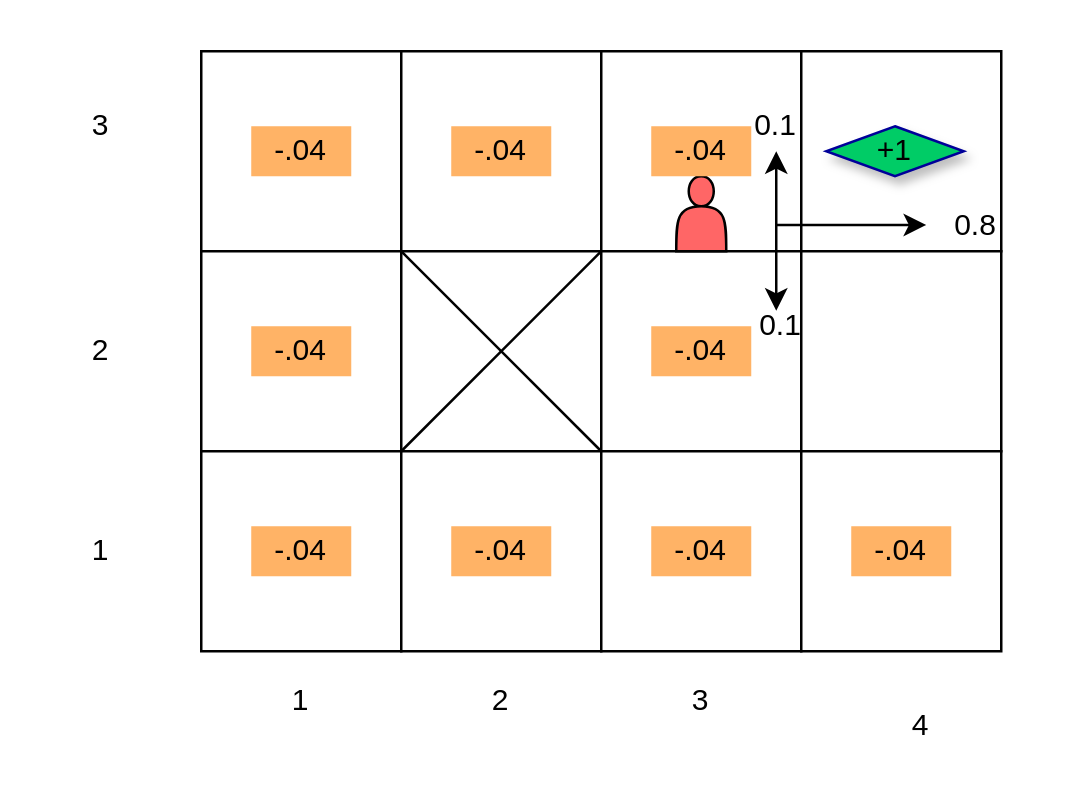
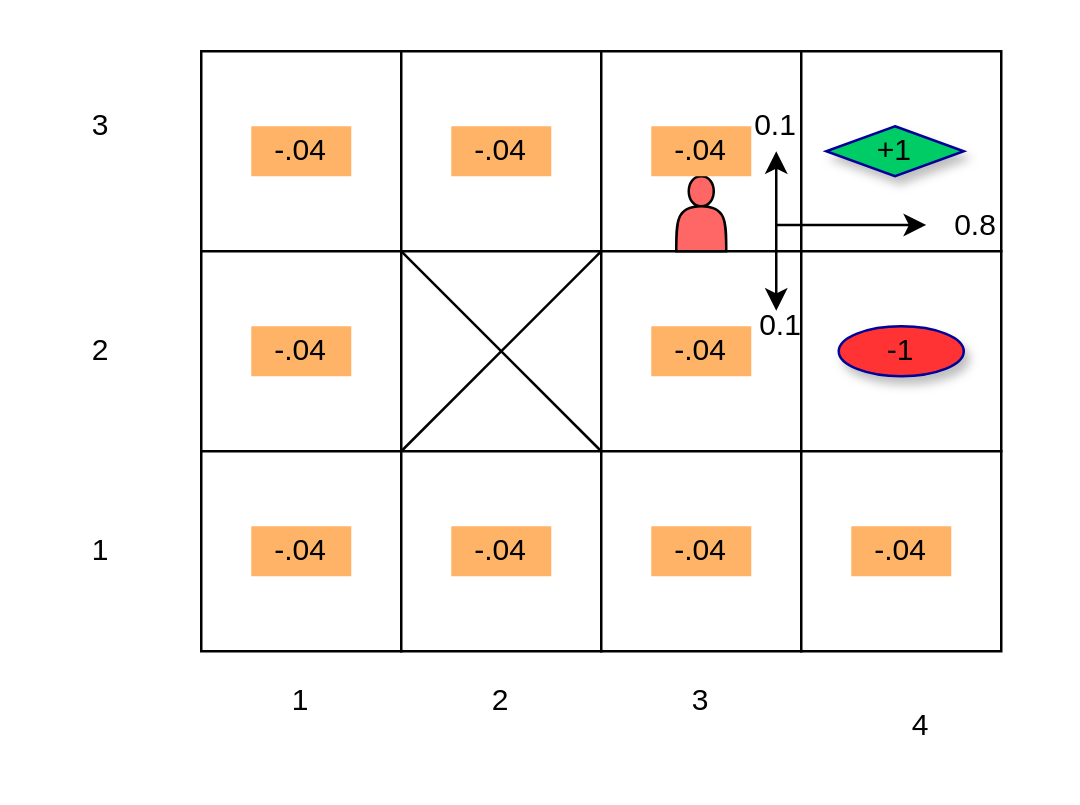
node "-1": added
